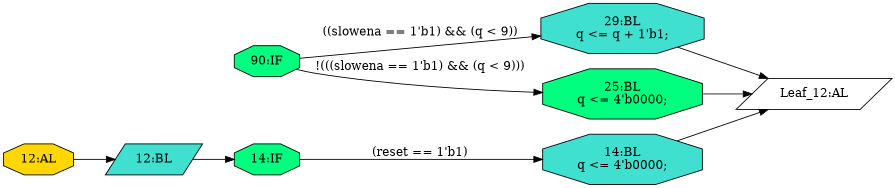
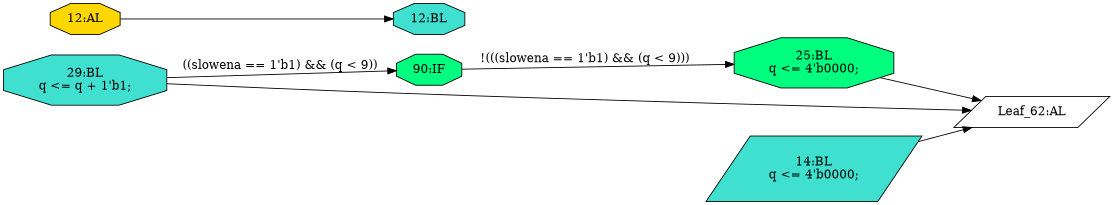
edge "90:IF" -> "29:BL q <= q + 1'b1;": reversed
node "Leaf_12:AL": label "Leaf_12:AL" -> "Leaf_62:AL"
node "12:BL": shape parallelogram -> octagon
node "14:IF": removed
node "14:BL q <= 4'b0000;": shape octagon -> parallelogram
